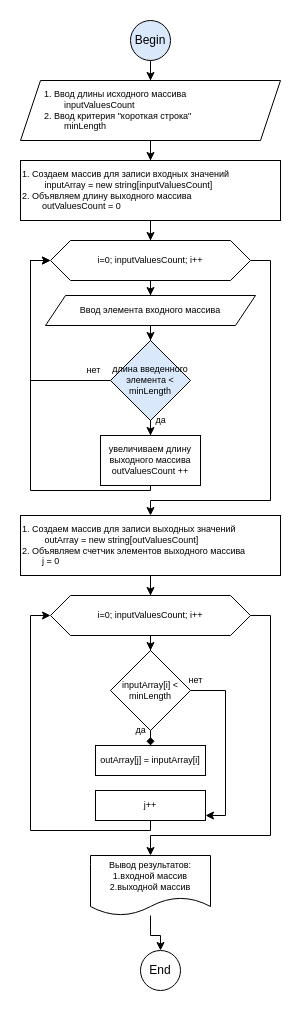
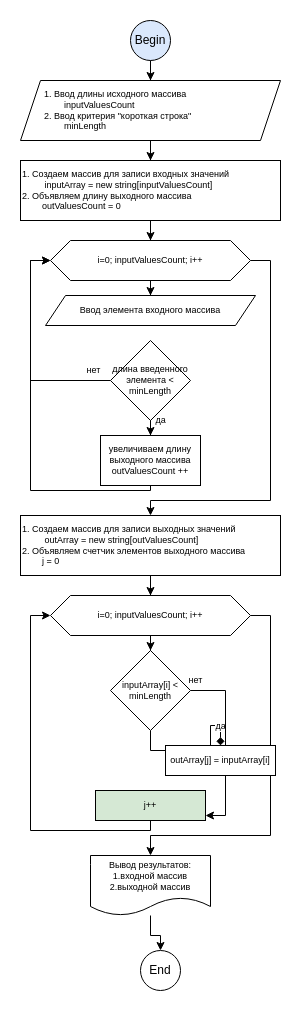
edge "Ввод элемента входного массива" -> "длина введенного элемента < minLength": removed
node "длина введенного элемента < minLength": fillcolor #dae8fc -> #ffffff
node "outArray[j] = inputArray[i]": moved (151, 761) -> (221, 761)
node "j++": fillcolor #ffffff -> #d5e8d4
